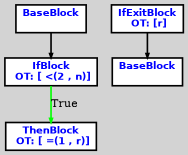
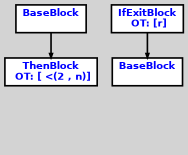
node "IfBlock OT: [ <(2 , n)]": label "IfBlock OT: [ <(2 , n)]" -> "ThenBlock OT: [ <(2 , n)]"
node "ThenBlock OT: [ =(1 , r)]": removed
